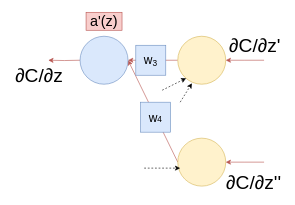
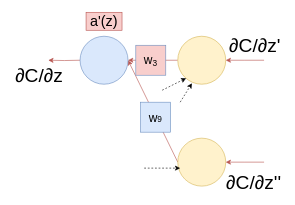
node "w3": fillcolor #dae8fc -> #f8cecc
node "w4": label "w4" -> "w9"
